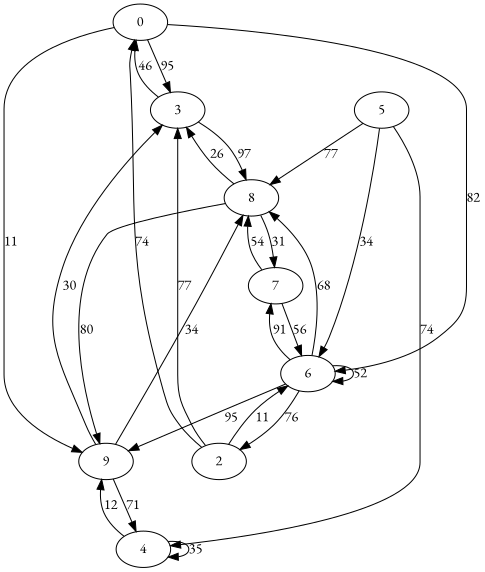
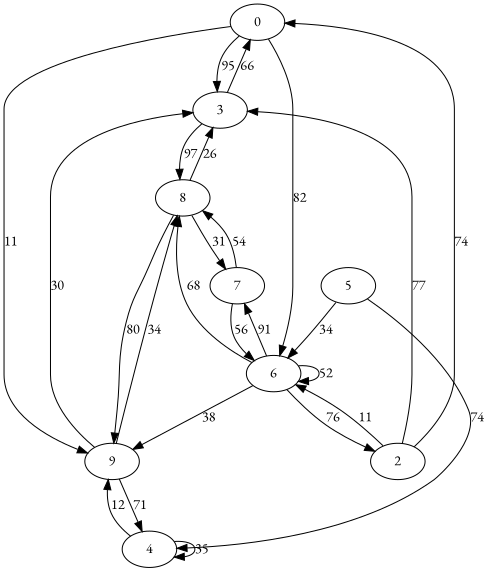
edge "3" -> "0": label "46" -> "66"
edge "5" -> "8": removed, label "77"
edge "6" -> "9": label "95" -> "38"
